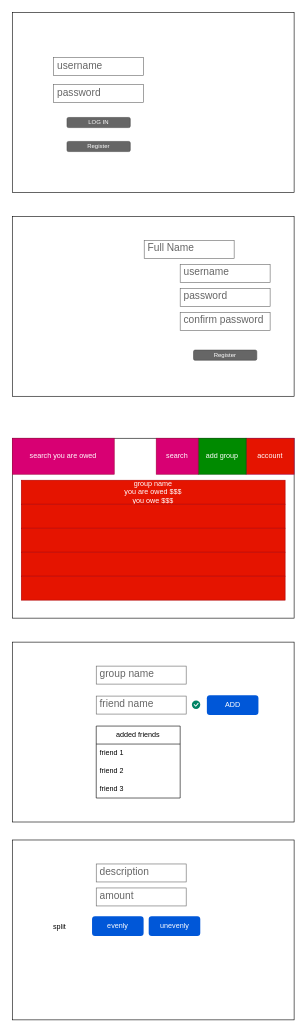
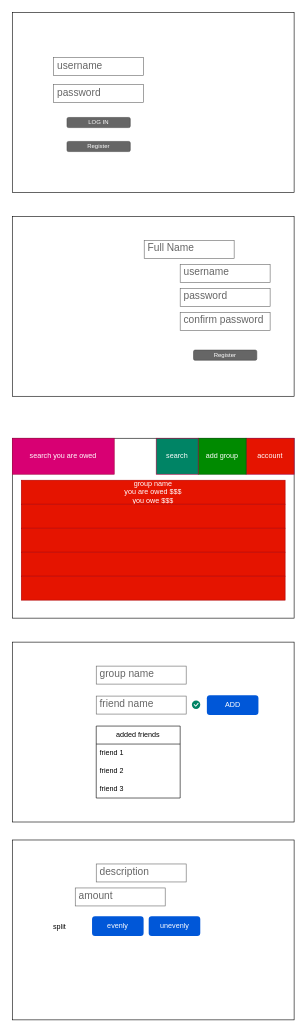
node "search": fillcolor #d80073 -> #008465
node "amount": moved (141, 897) -> (120, 897)
